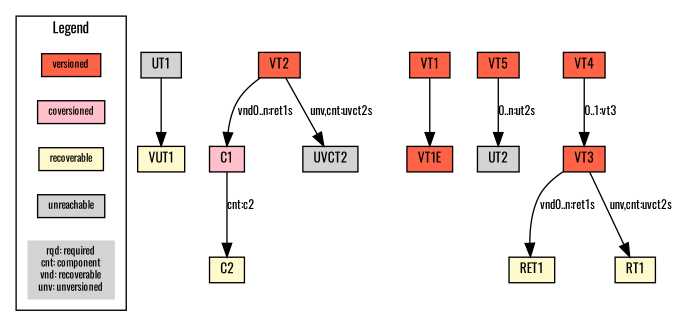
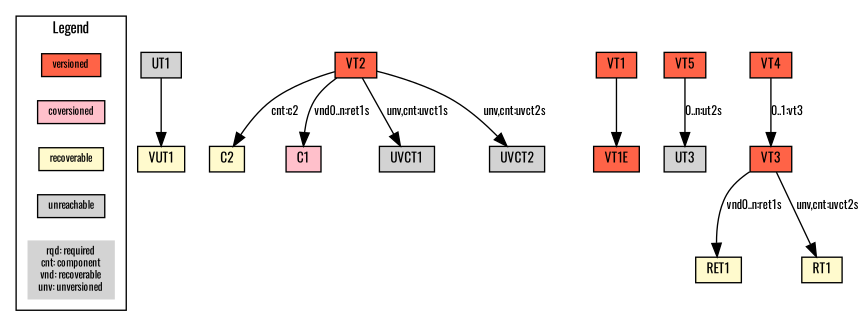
node "UVCT1": added
node "UT2": label "UT2" -> "UT3"
edge "C1" -> "C2": now "VT2" -> "C2"
